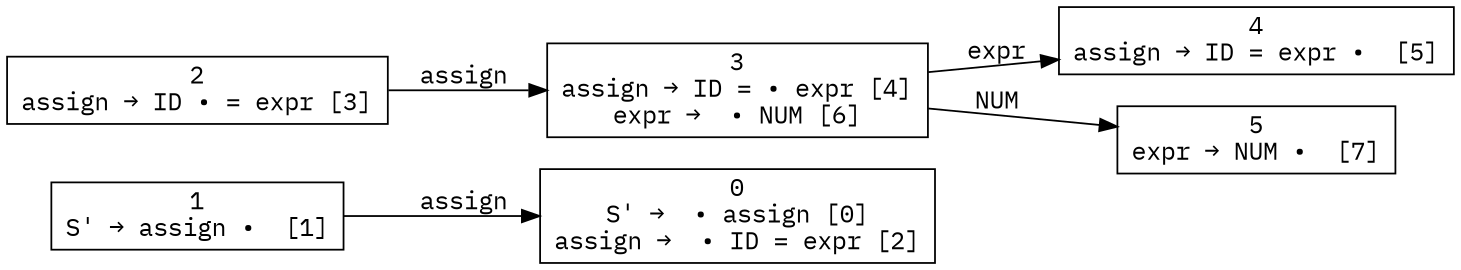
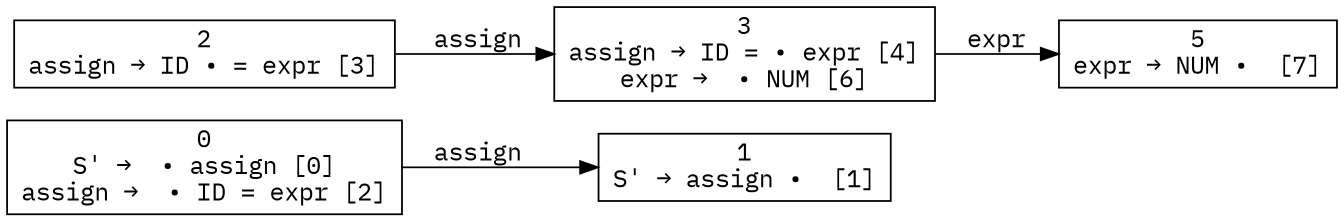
node "4": removed
edge "3" -> "5": label "NUM" -> "expr"
edge "1" -> "0": reversed
